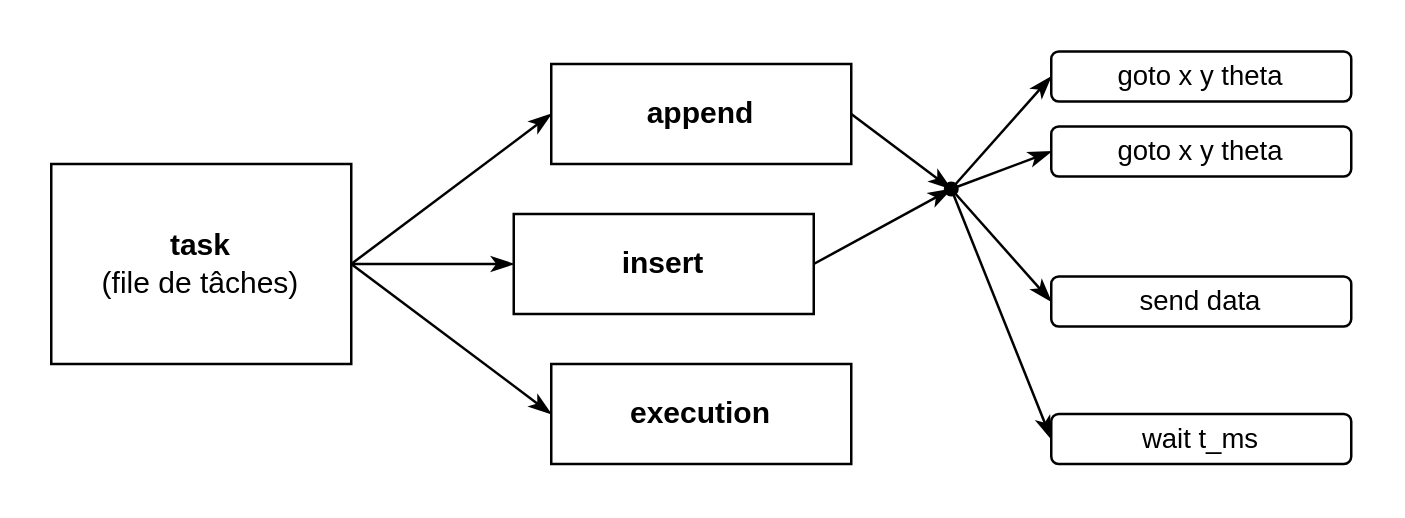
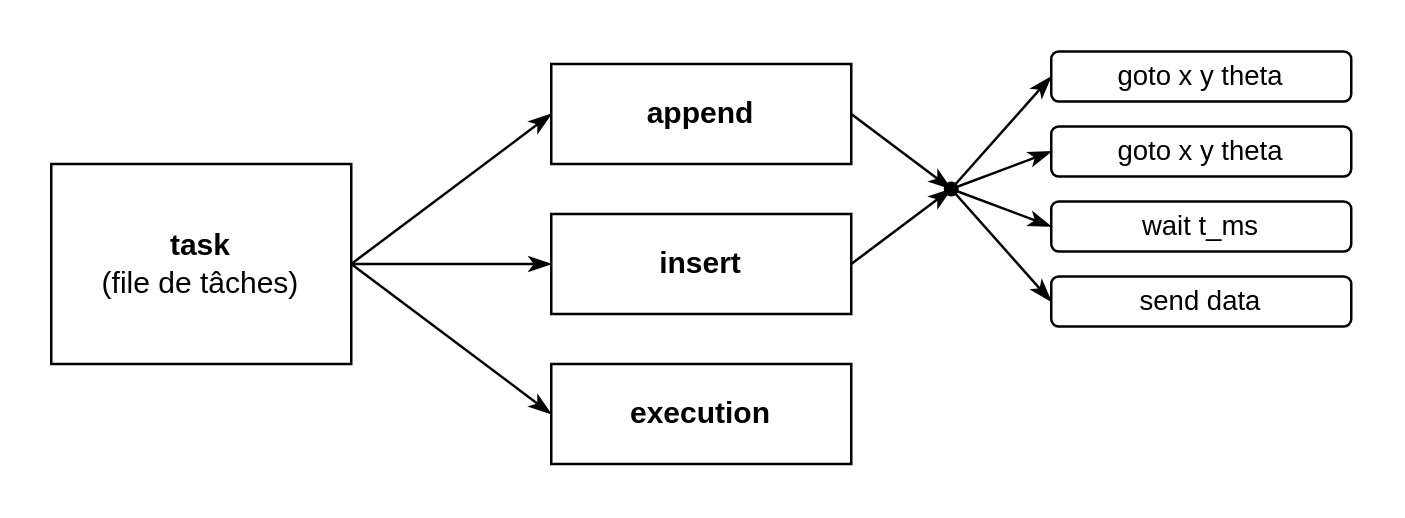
node "insert": moved (664, 264) -> (701, 264)
node "wait t_ms": moved (1201, 439) -> (1201, 226)
